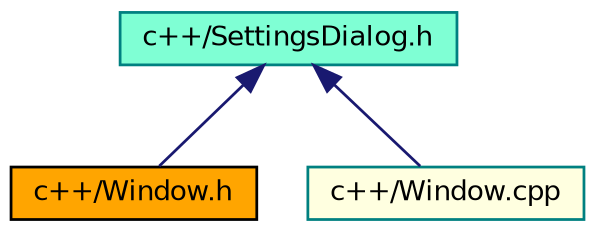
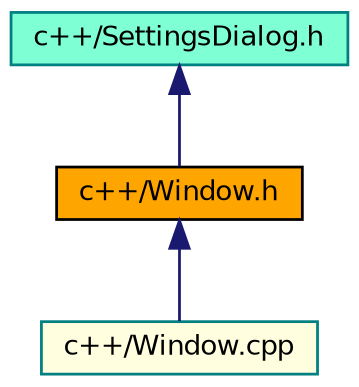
edge "c++/Window.cpp" -> "c++/SettingsDialog.h": now "c++/Window.cpp" -> "c++/Window.h"
